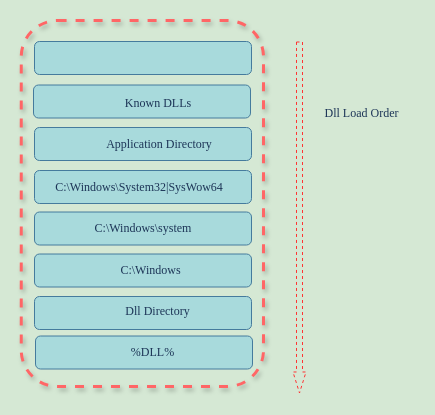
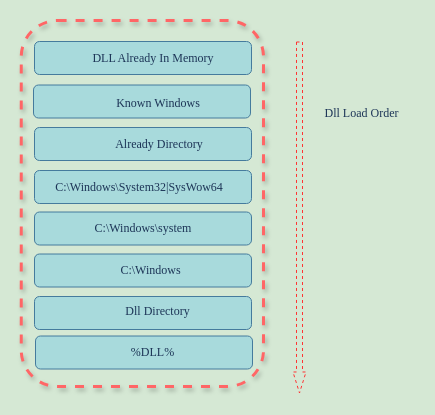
node "DLL Already In Memory": added
node "Known DLLs": label "Known DLLs" -> "Known Windows"
node "Application Directory": label "Application Directory" -> "Already Directory"
